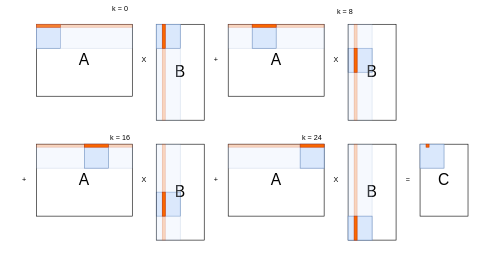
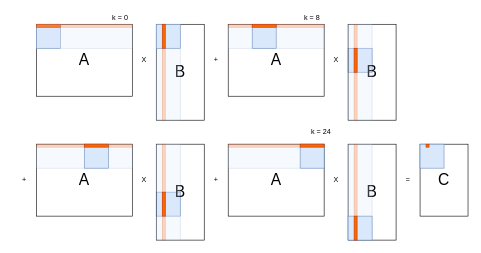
node "k = 0": moved (120, 9) -> (120, 18)
node "k = 8": moved (345, 12) -> (312, 18)
node "k = 16": removed
node "k = 24": moved (312, 138) -> (321, 132)
